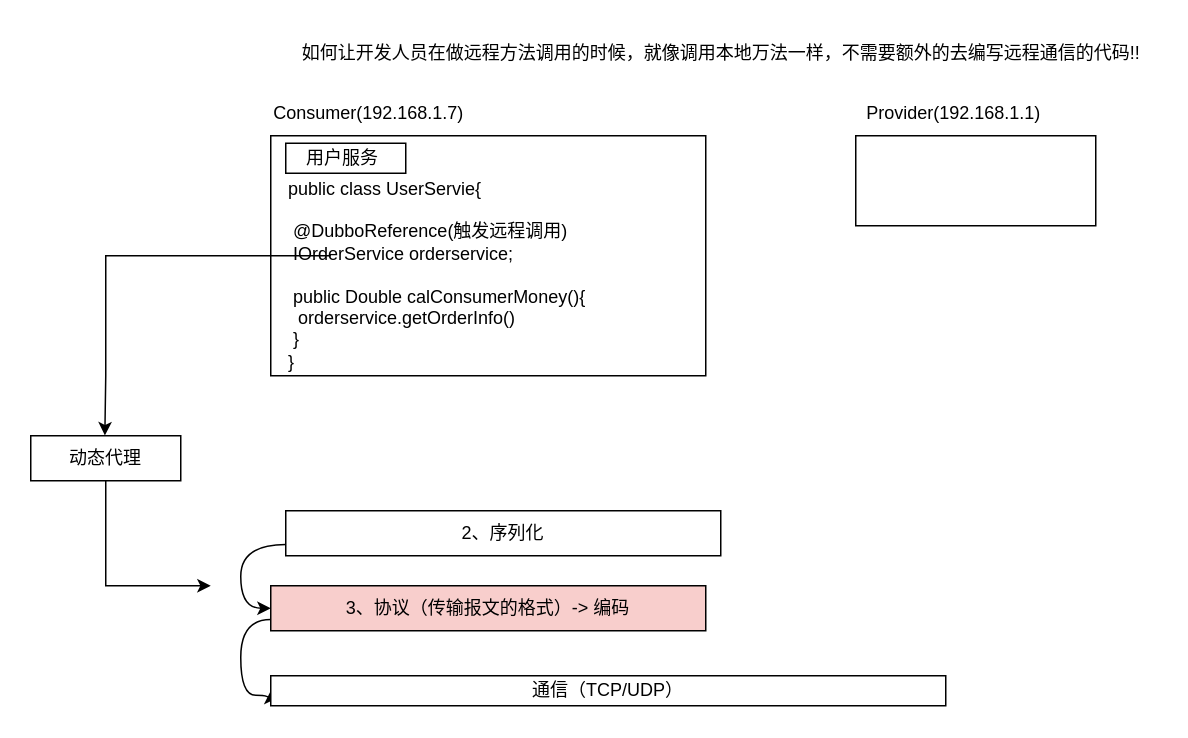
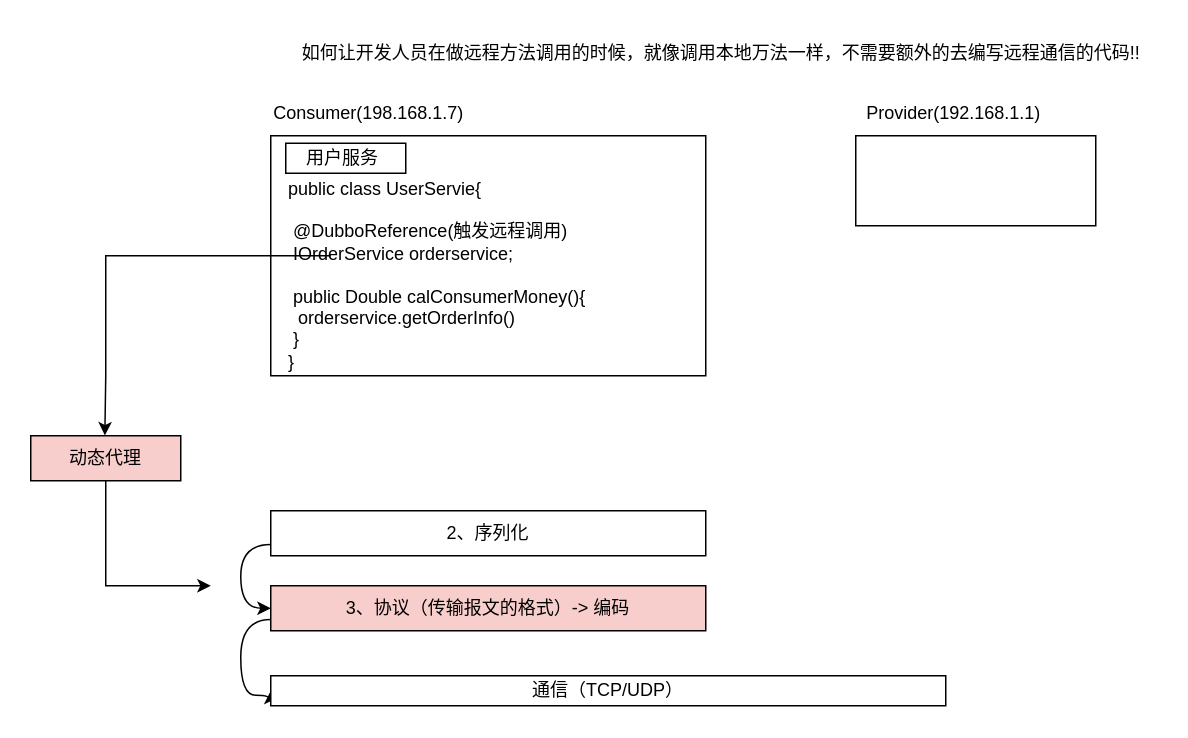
node "Consumer(192.168.1.7)": label "Consumer(192.168.1.7)" -> "Consumer(198.168.1.7)"
node "动态代理": fillcolor #ffffff -> #f8cecc
node "2、序列化": moved (503, 533) -> (488, 533)
